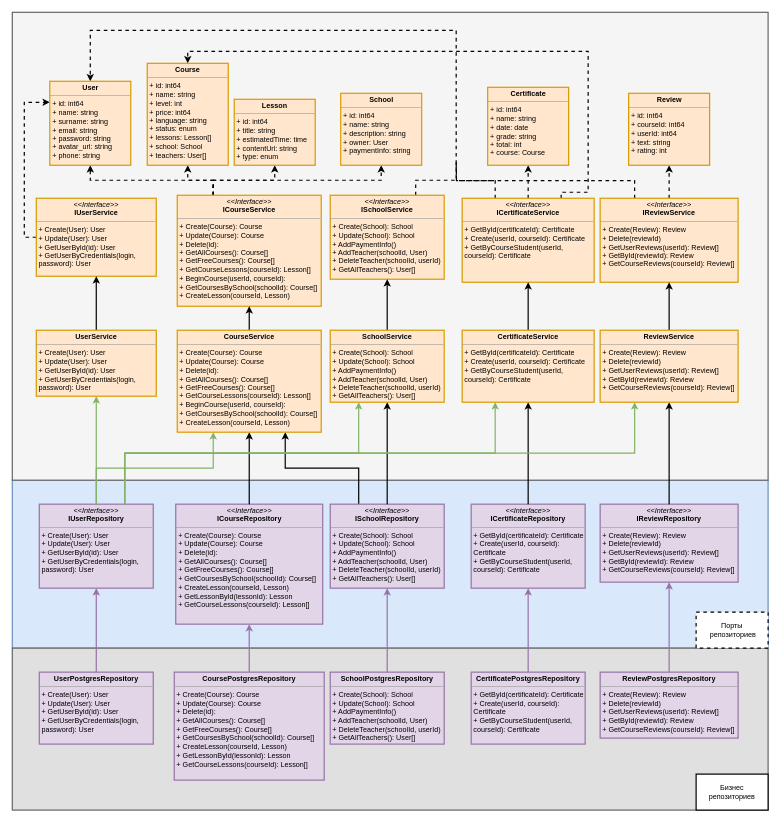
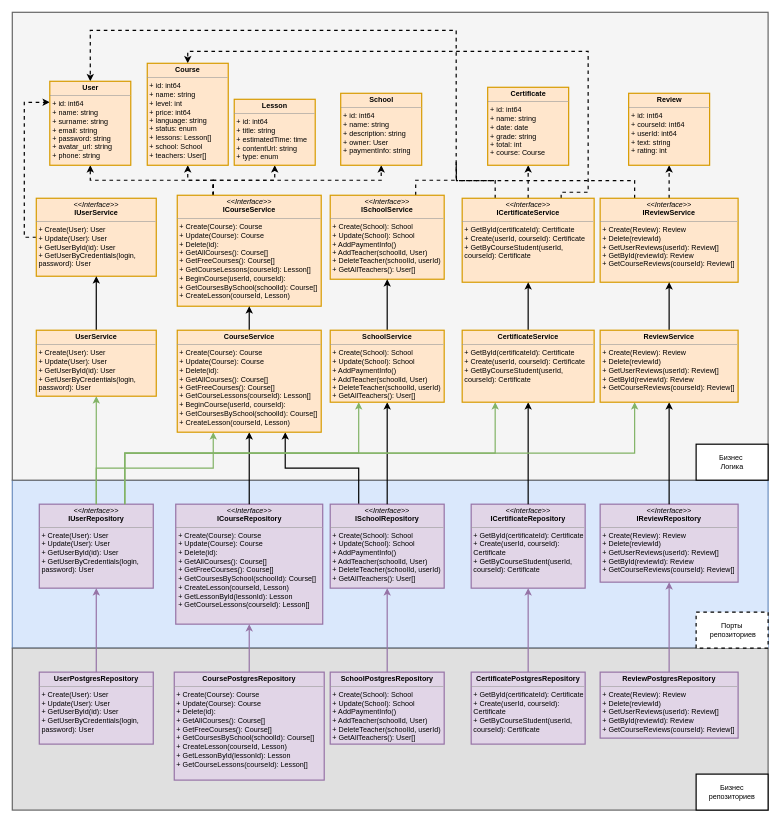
node "Бизнес Логика": added
